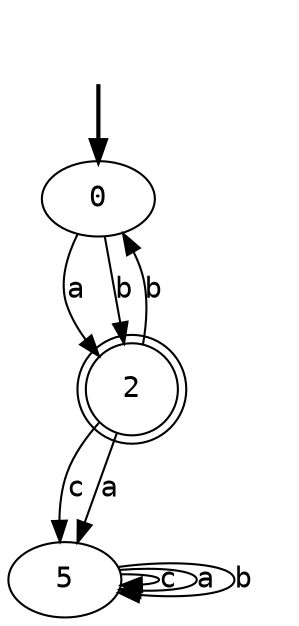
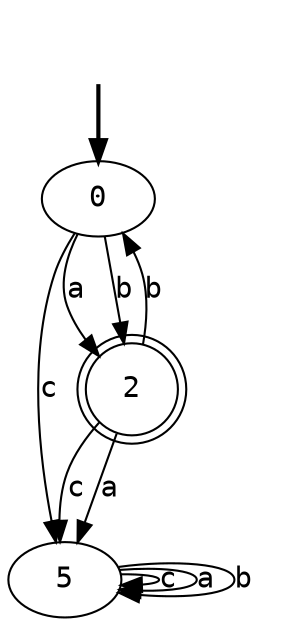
edge "0" -> "5": added, label "c"
